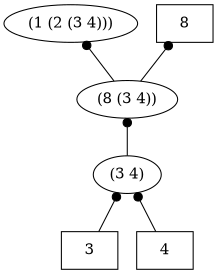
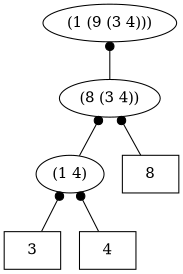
node "(1 (2 (3 4)))": label "(1 (2 (3 4)))" -> "(1 (9 (3 4)))"
edge "(8 (3 4))" -> "8": reversed
node "(3 4)": label "(3 4)" -> "(1 4)"
